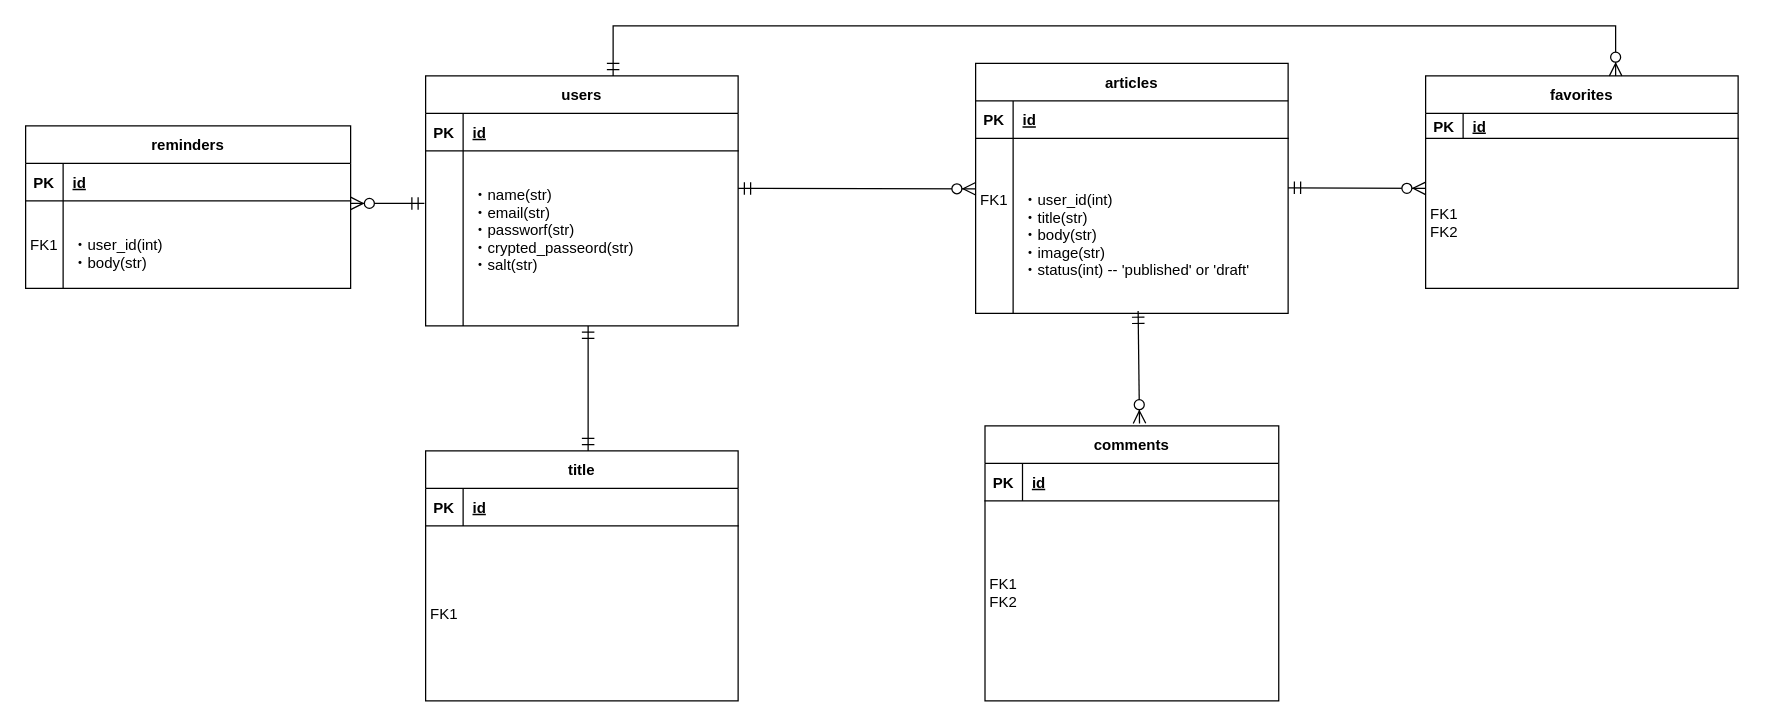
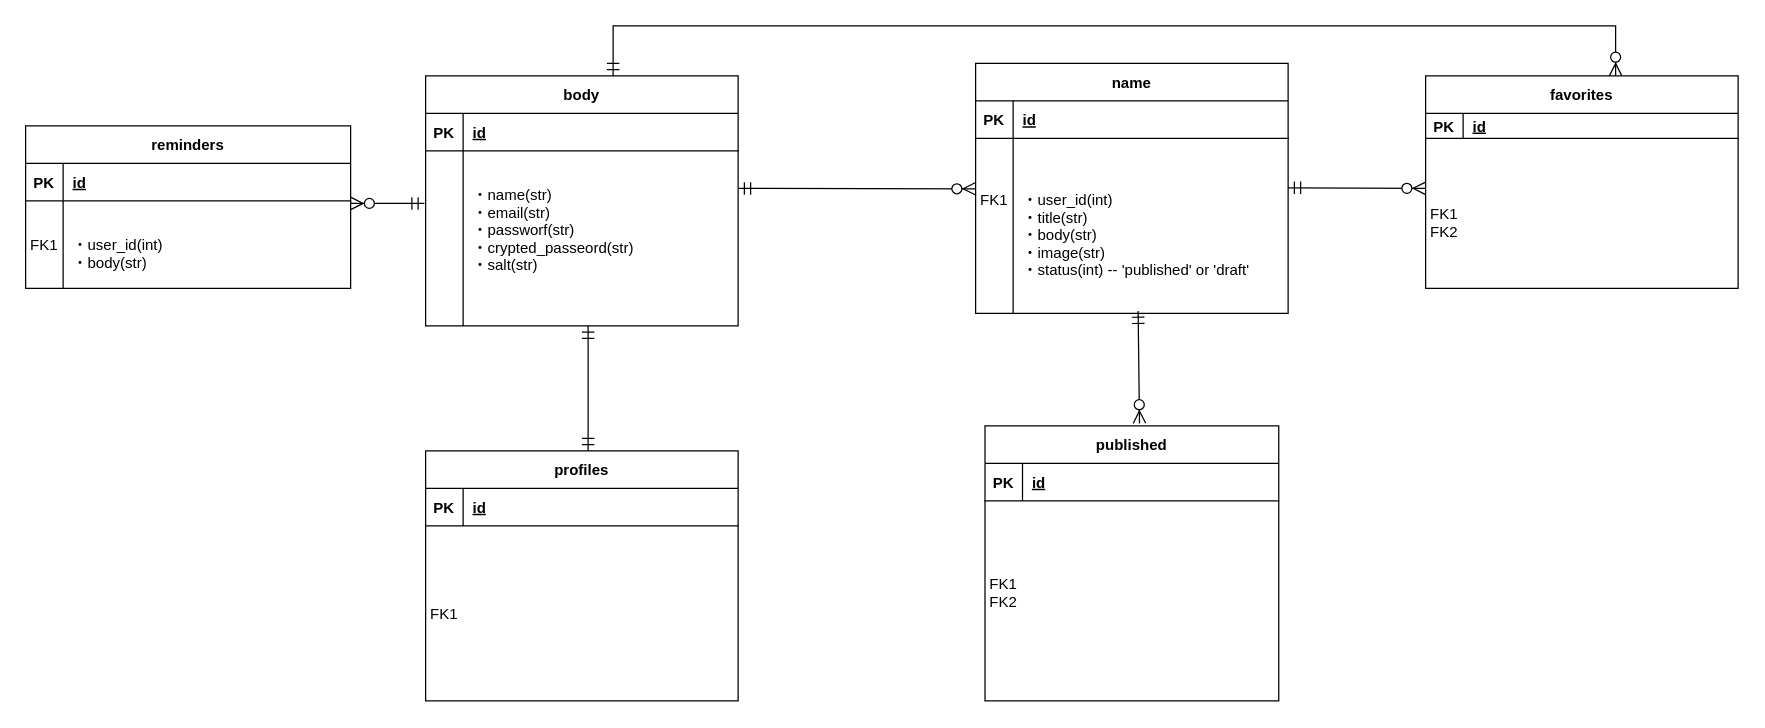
node "articles": label "articles" -> "name"
node "users": label "users" -> "body"
node "comments": label "comments" -> "published"
node "title": label "title" -> "profiles"
